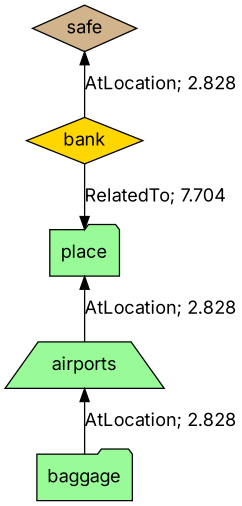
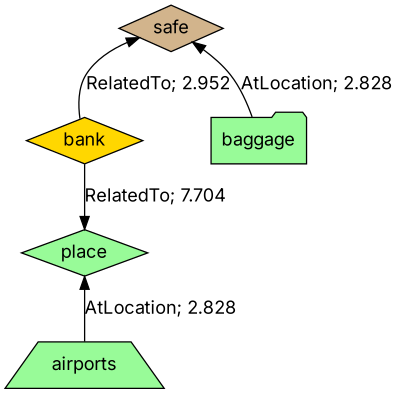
edge "bank" -> "safe": label "AtLocation; 2.828" -> "RelatedTo; 2.952"
node "place": shape folder -> diamond
edge "baggage" -> "airports": now "baggage" -> "safe"
